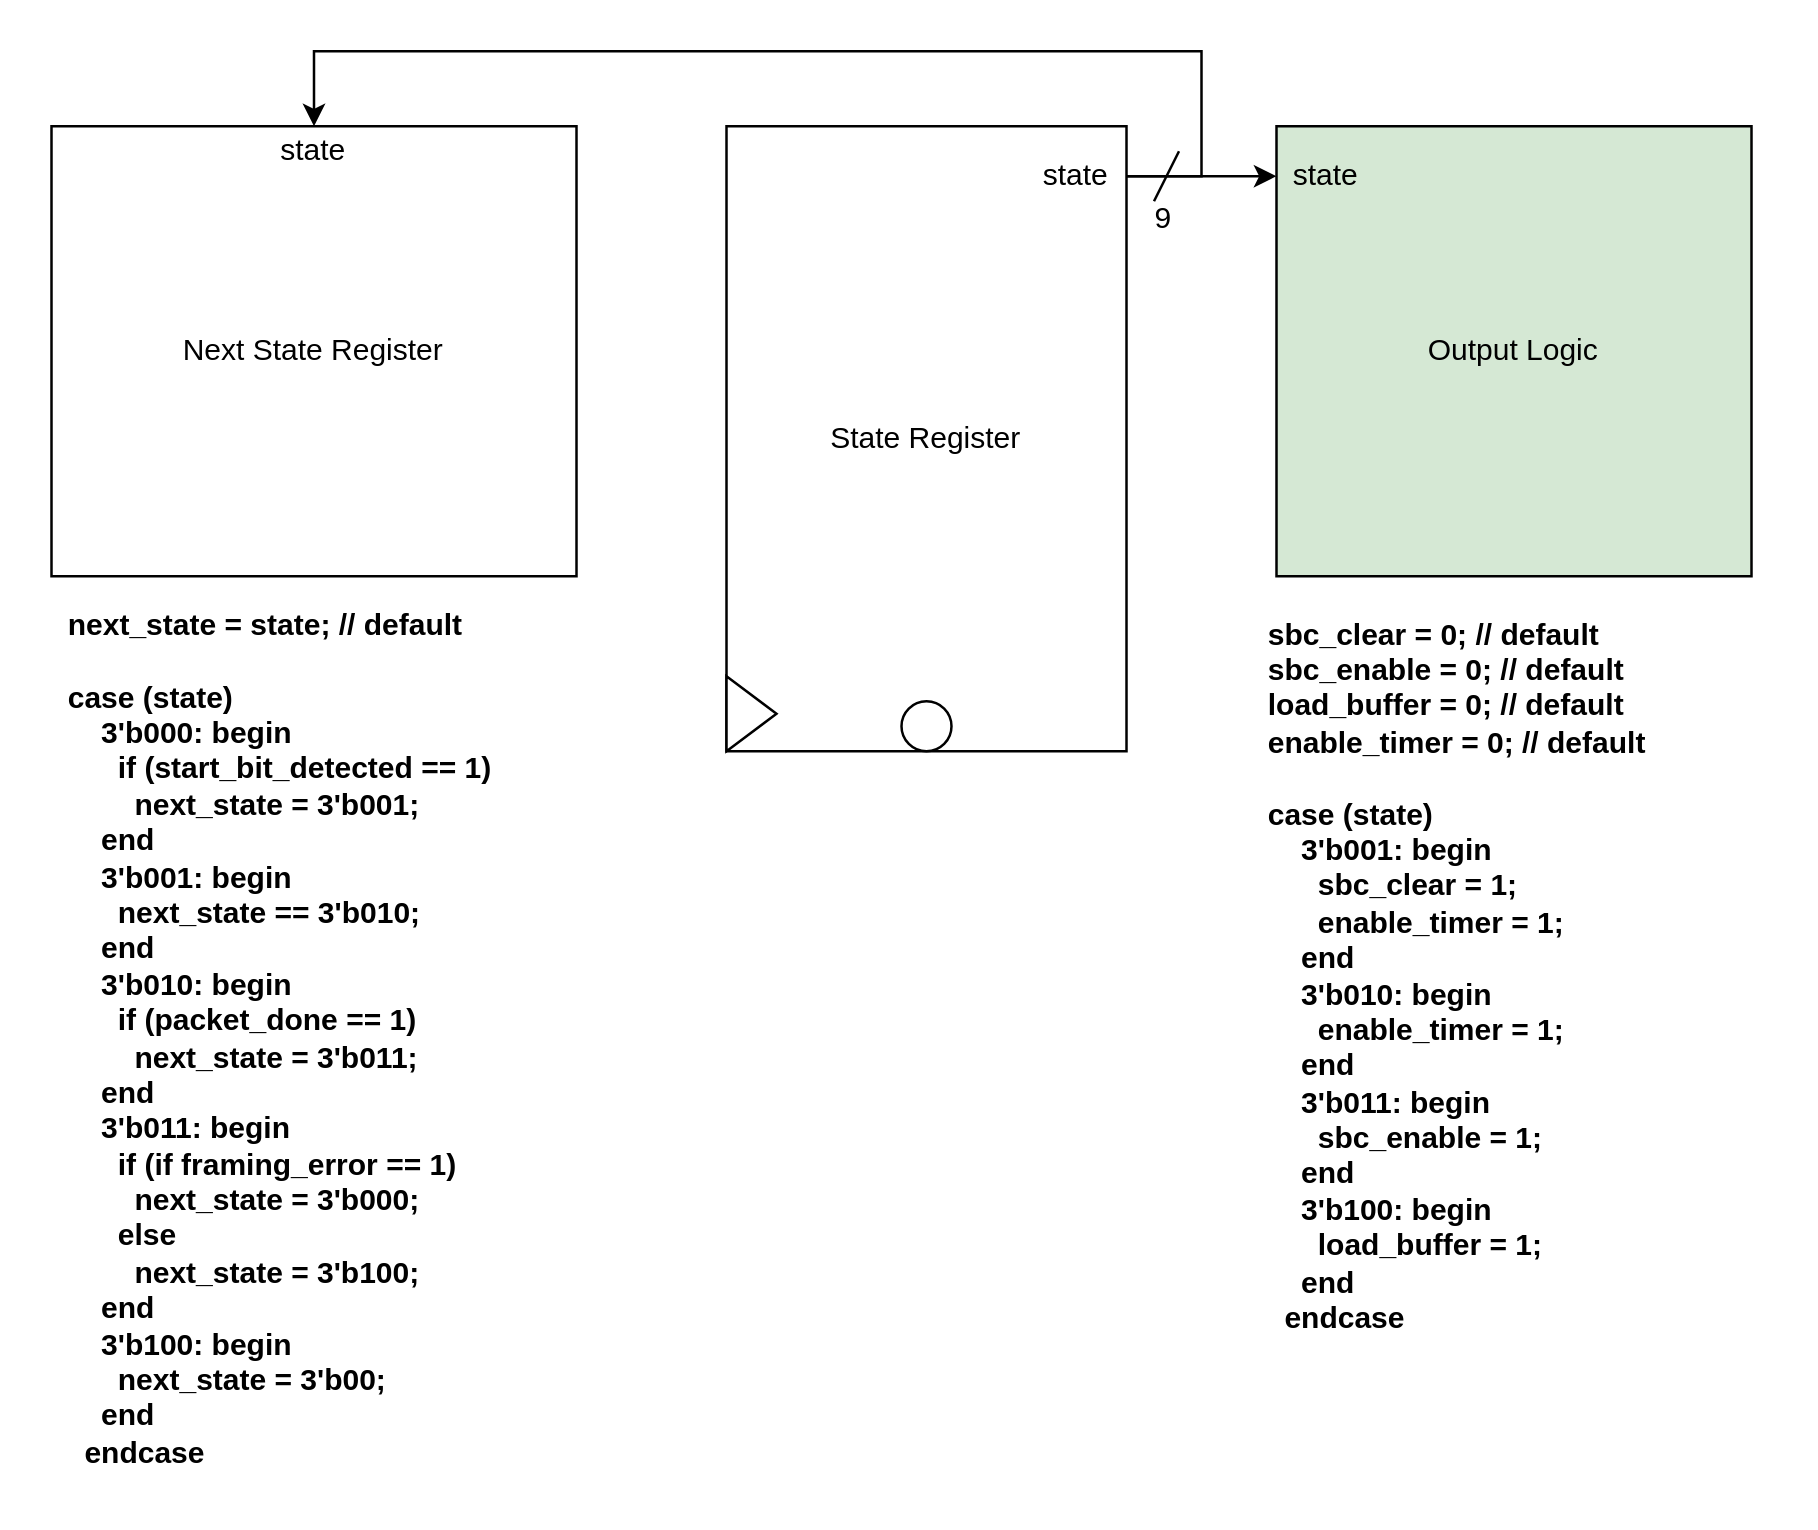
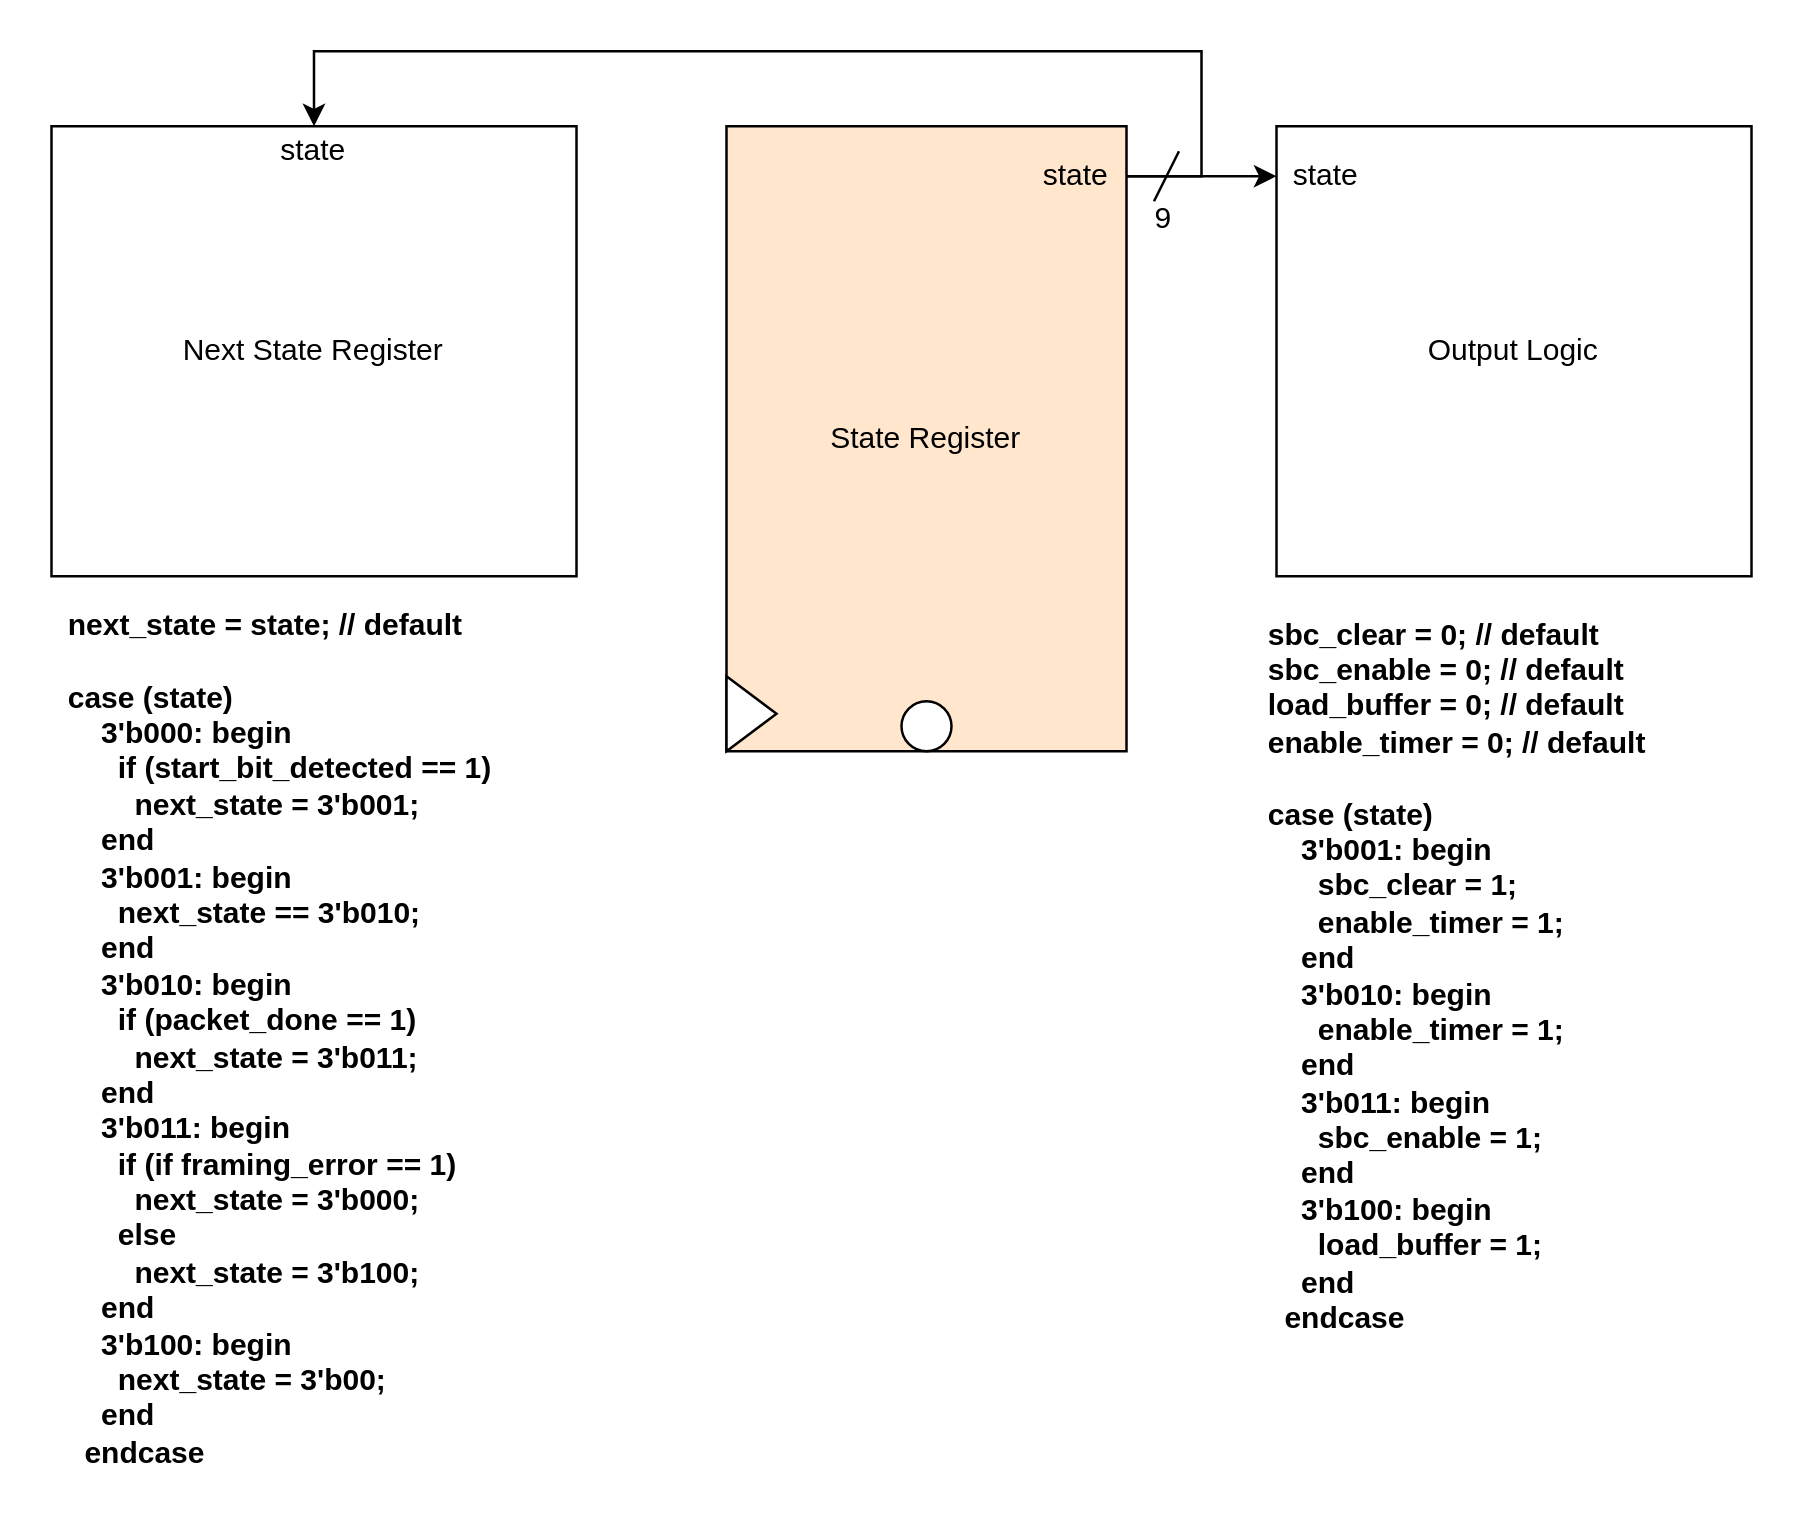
node "Output Logic": fillcolor #d5e8d4 -> #ffffff
node "State Register": fillcolor #ffffff -> #ffe6cc
